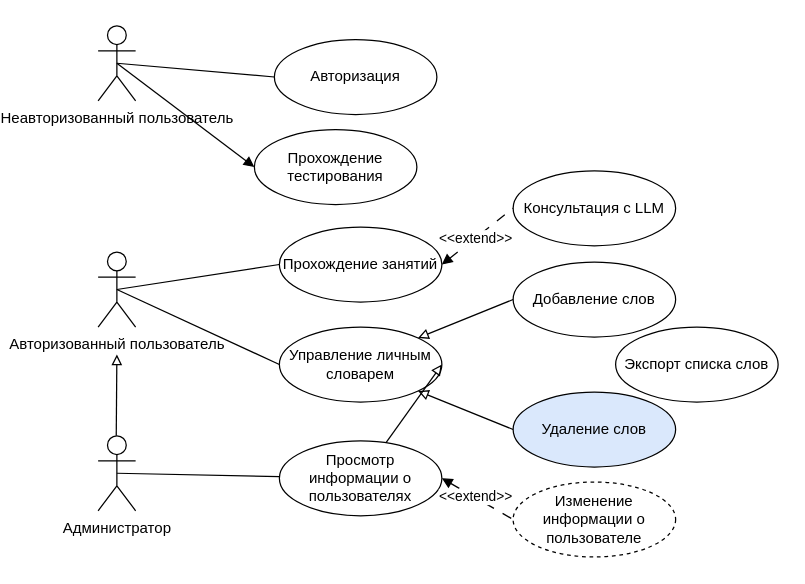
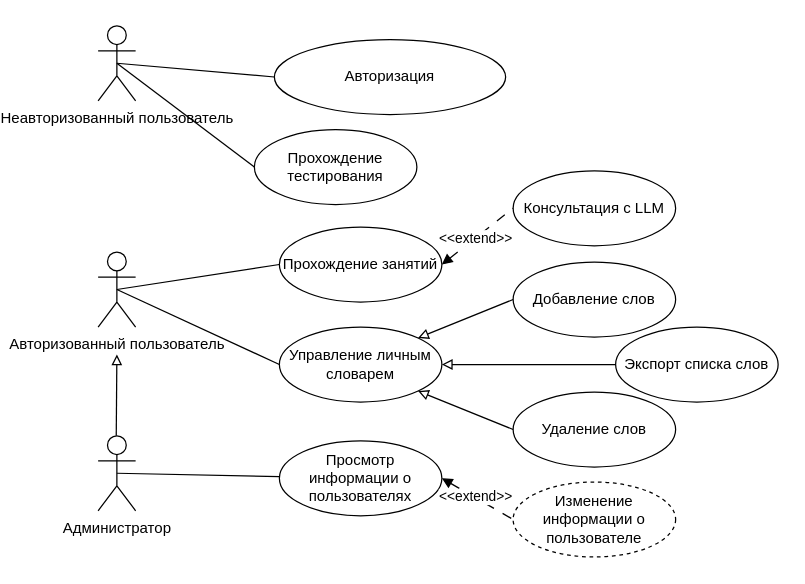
node "Авторизация": size 163x75 -> 231x75
edge "Неавторизованный пользователь" -> "Прохождение тестирования": arrowhead block -> none
edge "Просмотр информации о пользователях" -> "Управление личным словарем": now "Экспорт списка слов" -> "Управление личным словарем"
node "Удаление слов": fillcolor #dae8fc -> #ffffff
